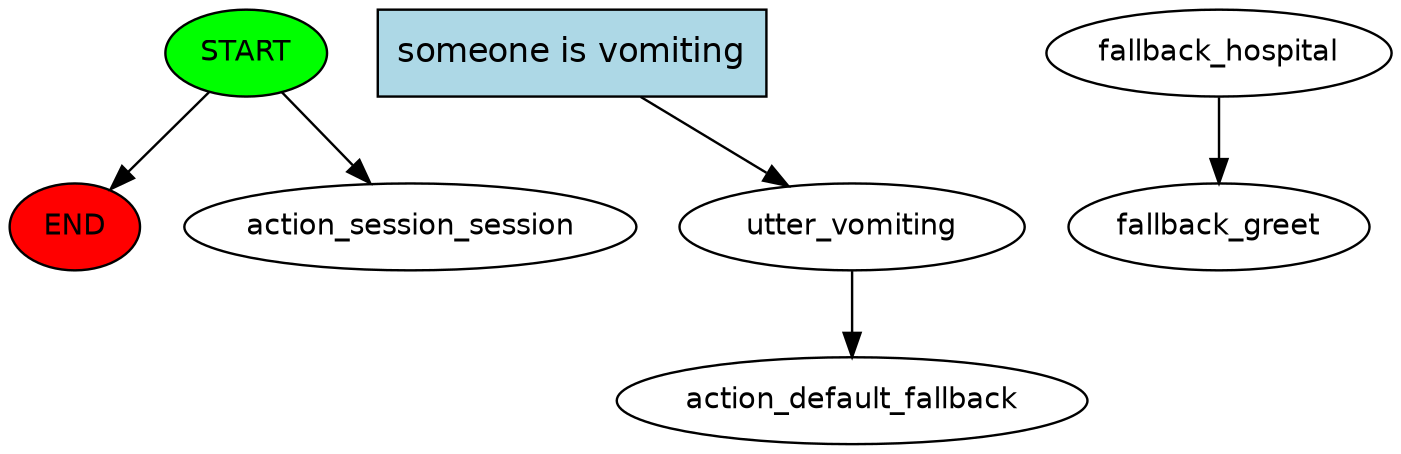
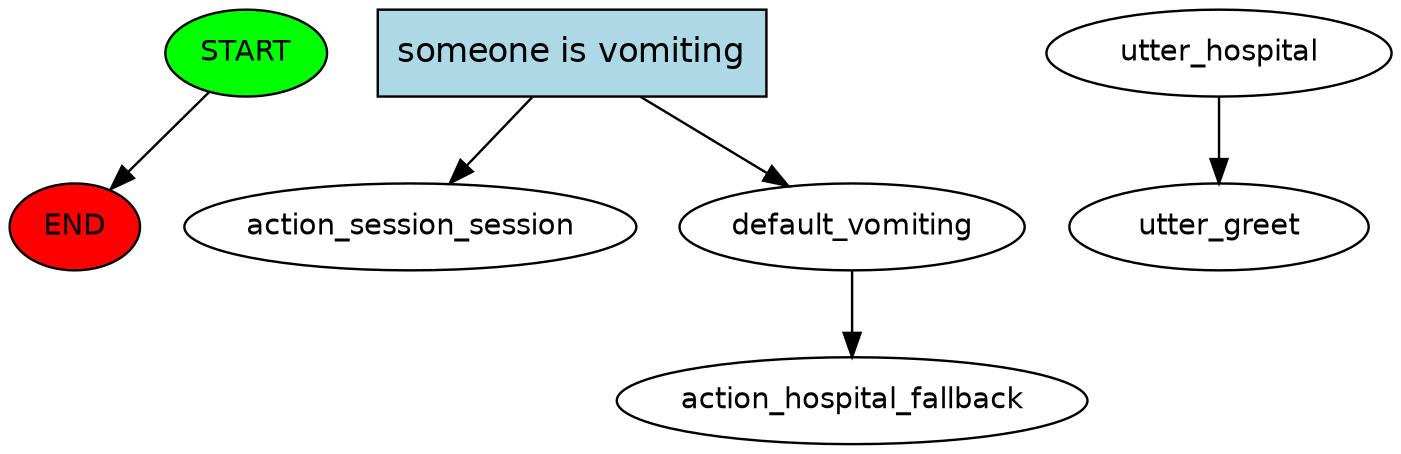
node "fallback_hospital": label "fallback_hospital" -> "utter_hospital"
edge "START" -> "action_session_session": now "someone is vomiting" -> "action_session_session"
node "utter_vomiting": label "utter_vomiting" -> "default_vomiting"
node "fallback_greet": label "fallback_greet" -> "utter_greet"
node "action_default_fallback": label "action_default_fallback" -> "action_hospital_fallback"
